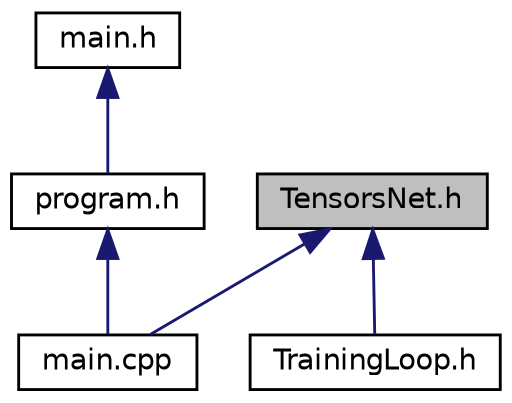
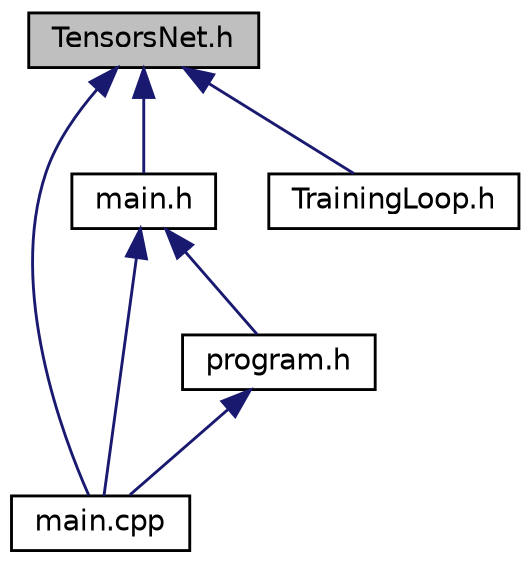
edge "main.h" -> "TensorsNet.h": added
edge "main.cpp" -> "main.h": added
